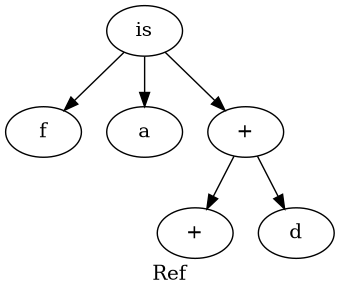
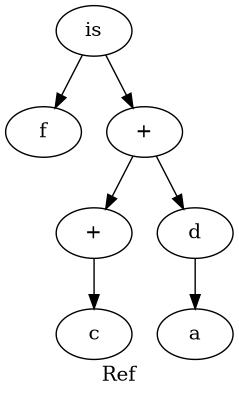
edge "is" -> "a": now "d" -> "a"
node "c": added
